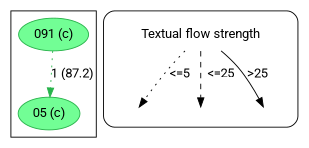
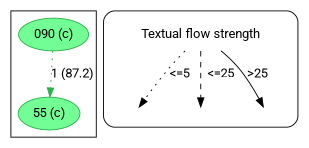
node "091 (c)": label "091 (c)" -> "090 (c)"
node "05 (c)": label "05 (c)" -> "55 (c)"
